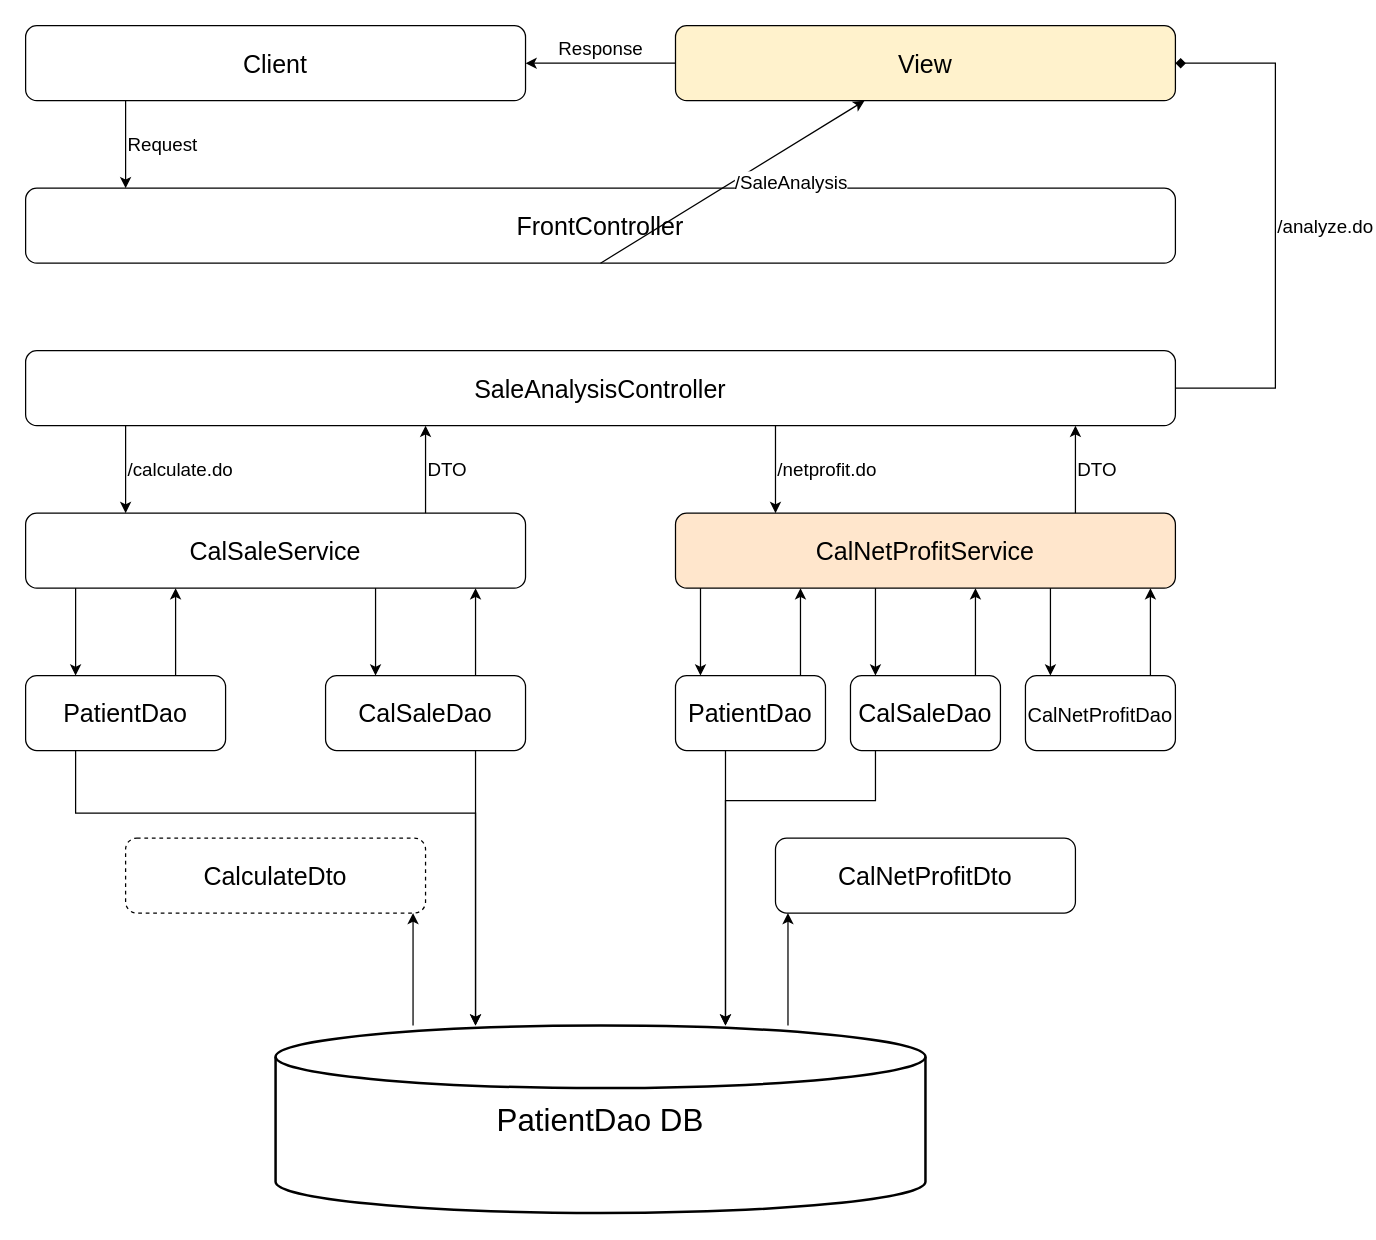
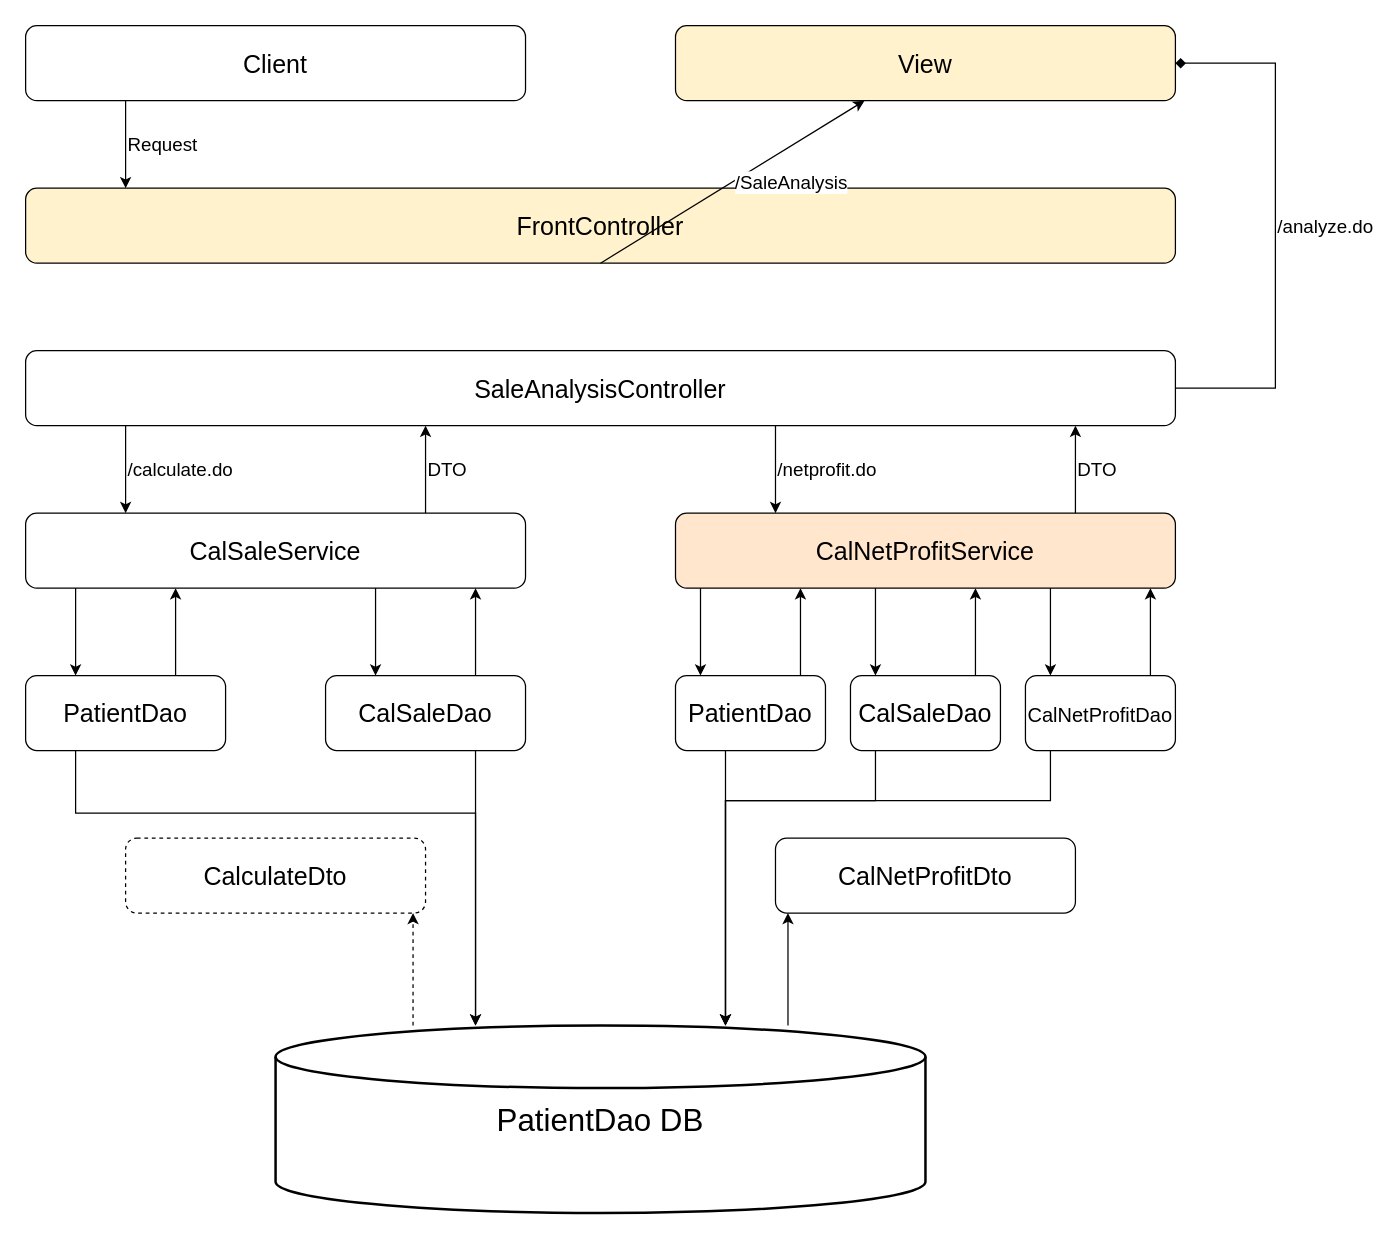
edge "View" -> "Client": removed, label "Response"
node "FrontController": fillcolor #ffffff -> #fff2cc
edge "CalNetProfitDao" -> "PatientDao DB": added
edge "PatientDao DB" -> "CalculateDto": style solid -> dashed
